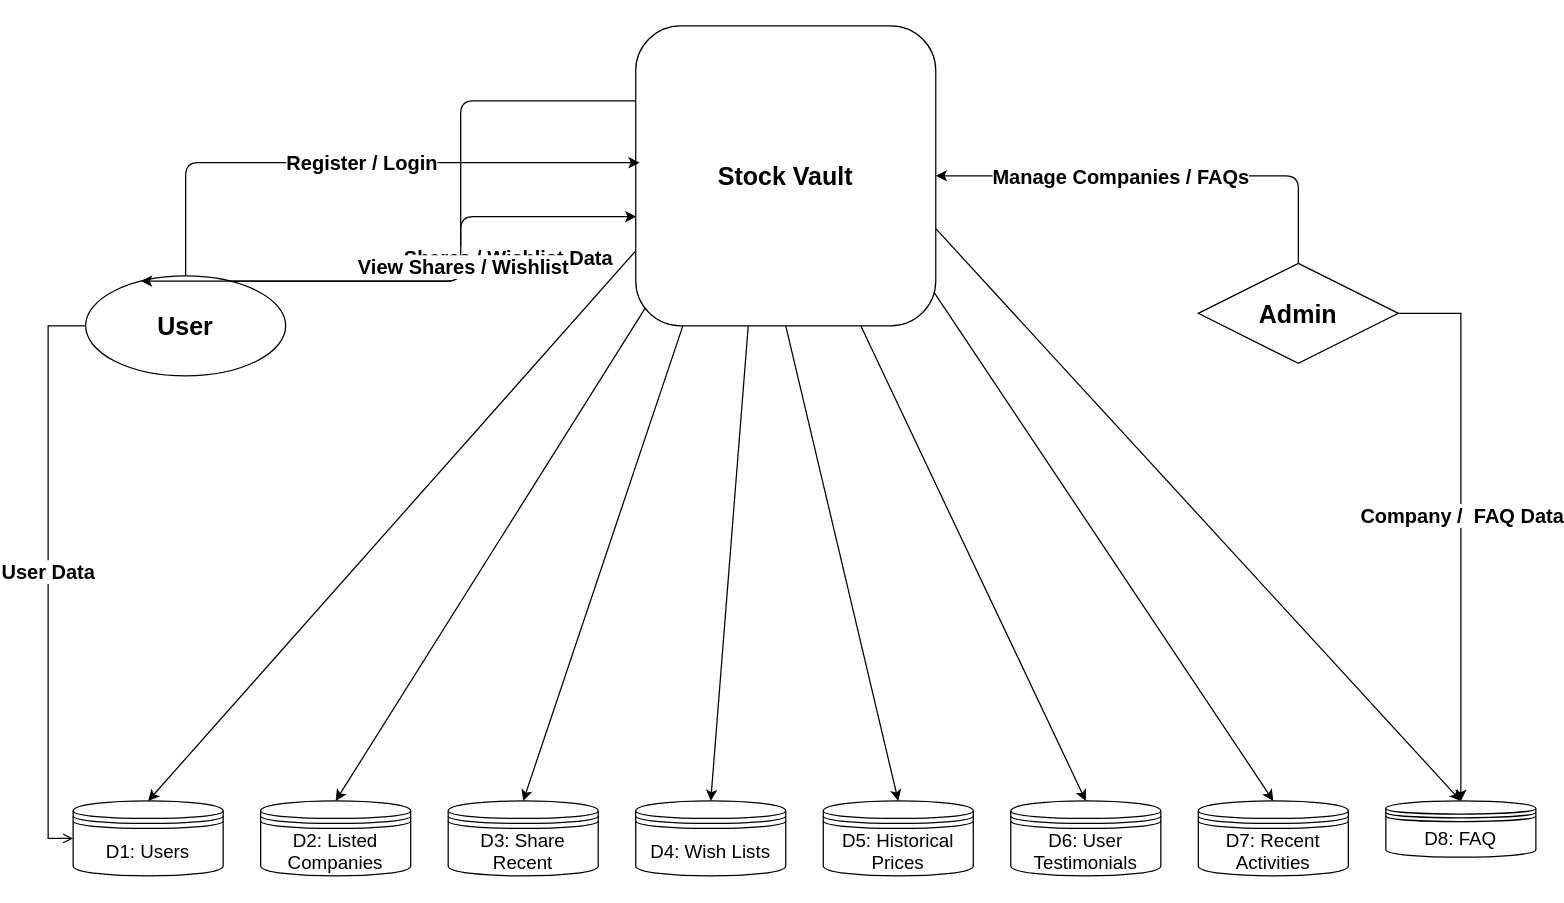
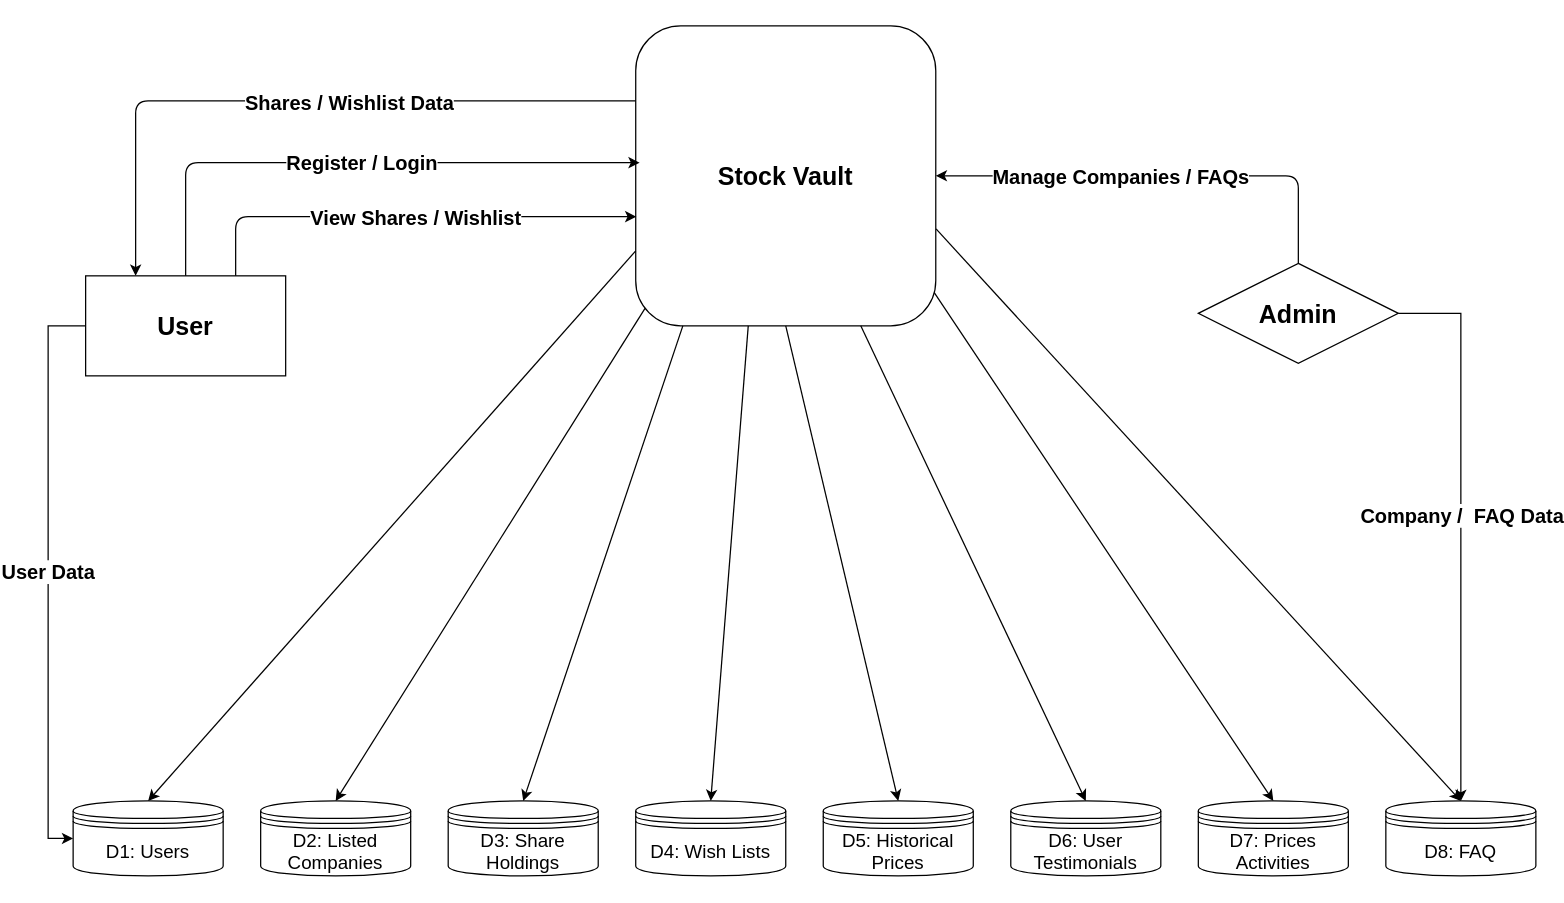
node "User": shape ellipse -> rectangle
node "D8: FAQ": size 150x56 -> 150x75
edge "User" -> "D1: Users": arrowhead open -> classic
node "D3: Share Recent": label "D3: Share Recent" -> "D3: Share Holdings"
node "D7: Recent Activities": label "D7: Recent Activities" -> "D7: Prices Activities"
